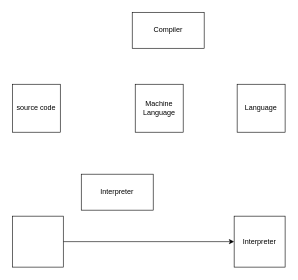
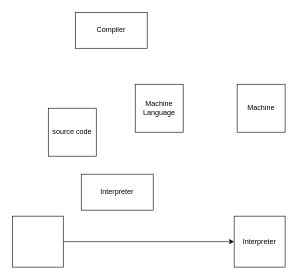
node "Compiler": moved (168, 30) -> (111, 30)
node "source code": moved (36, 108) -> (72, 132)
node "Language": label "Language" -> "Machine"
